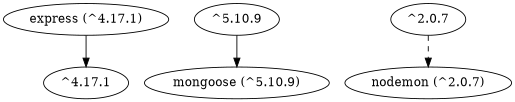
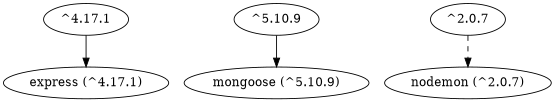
edge "express (^4.17.1)" -> "^4.17.1": reversed
